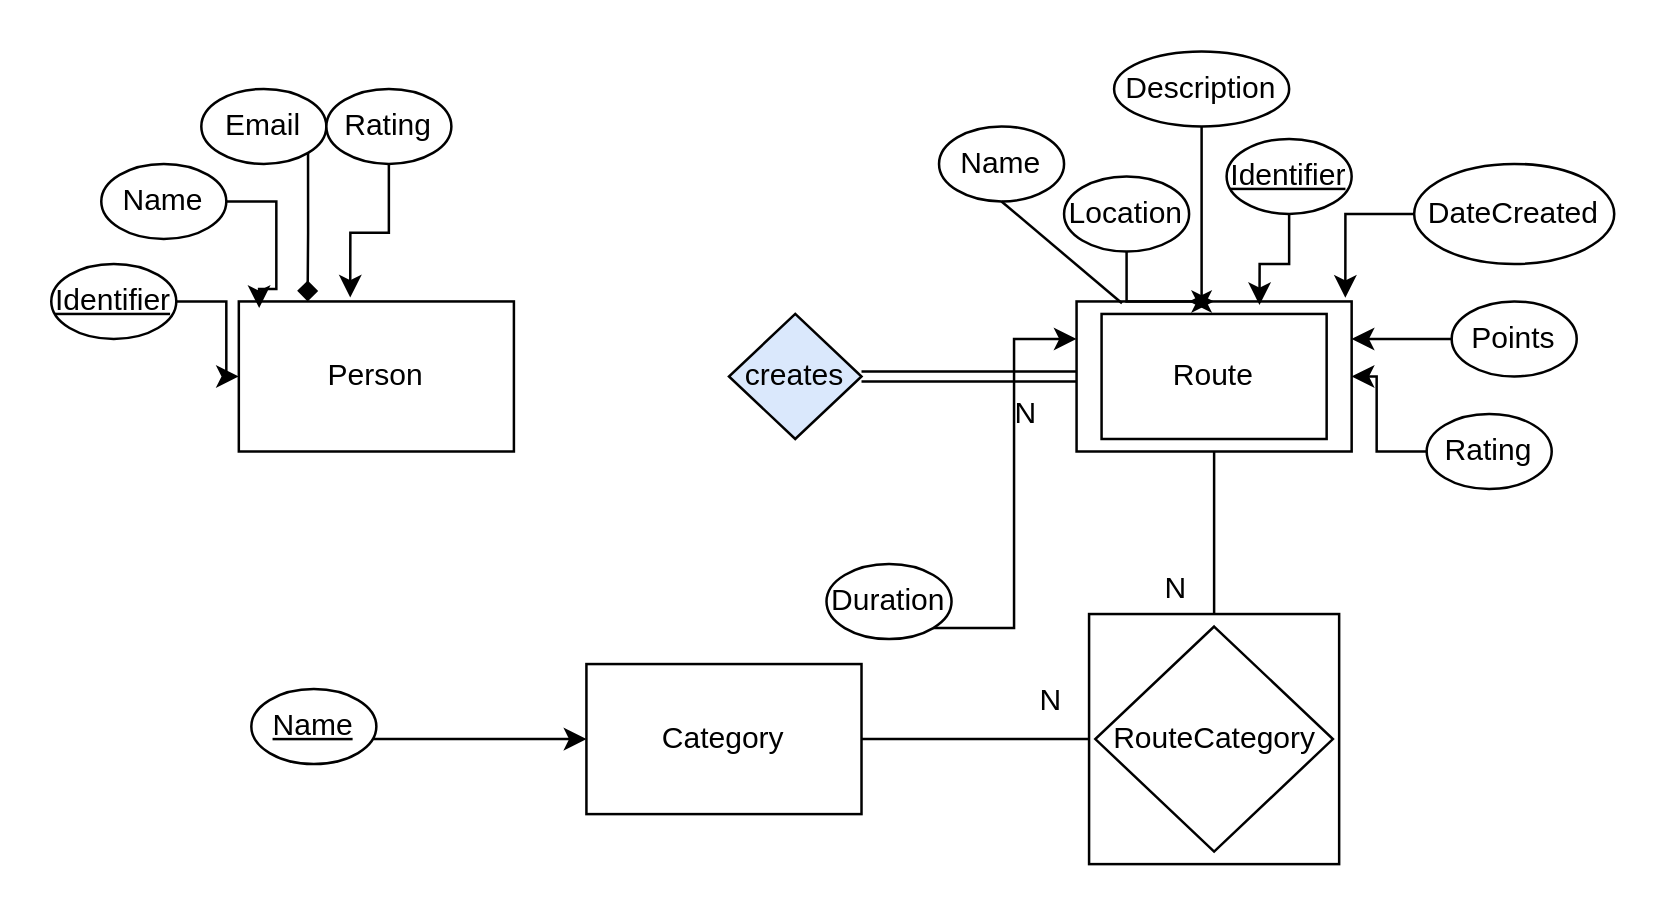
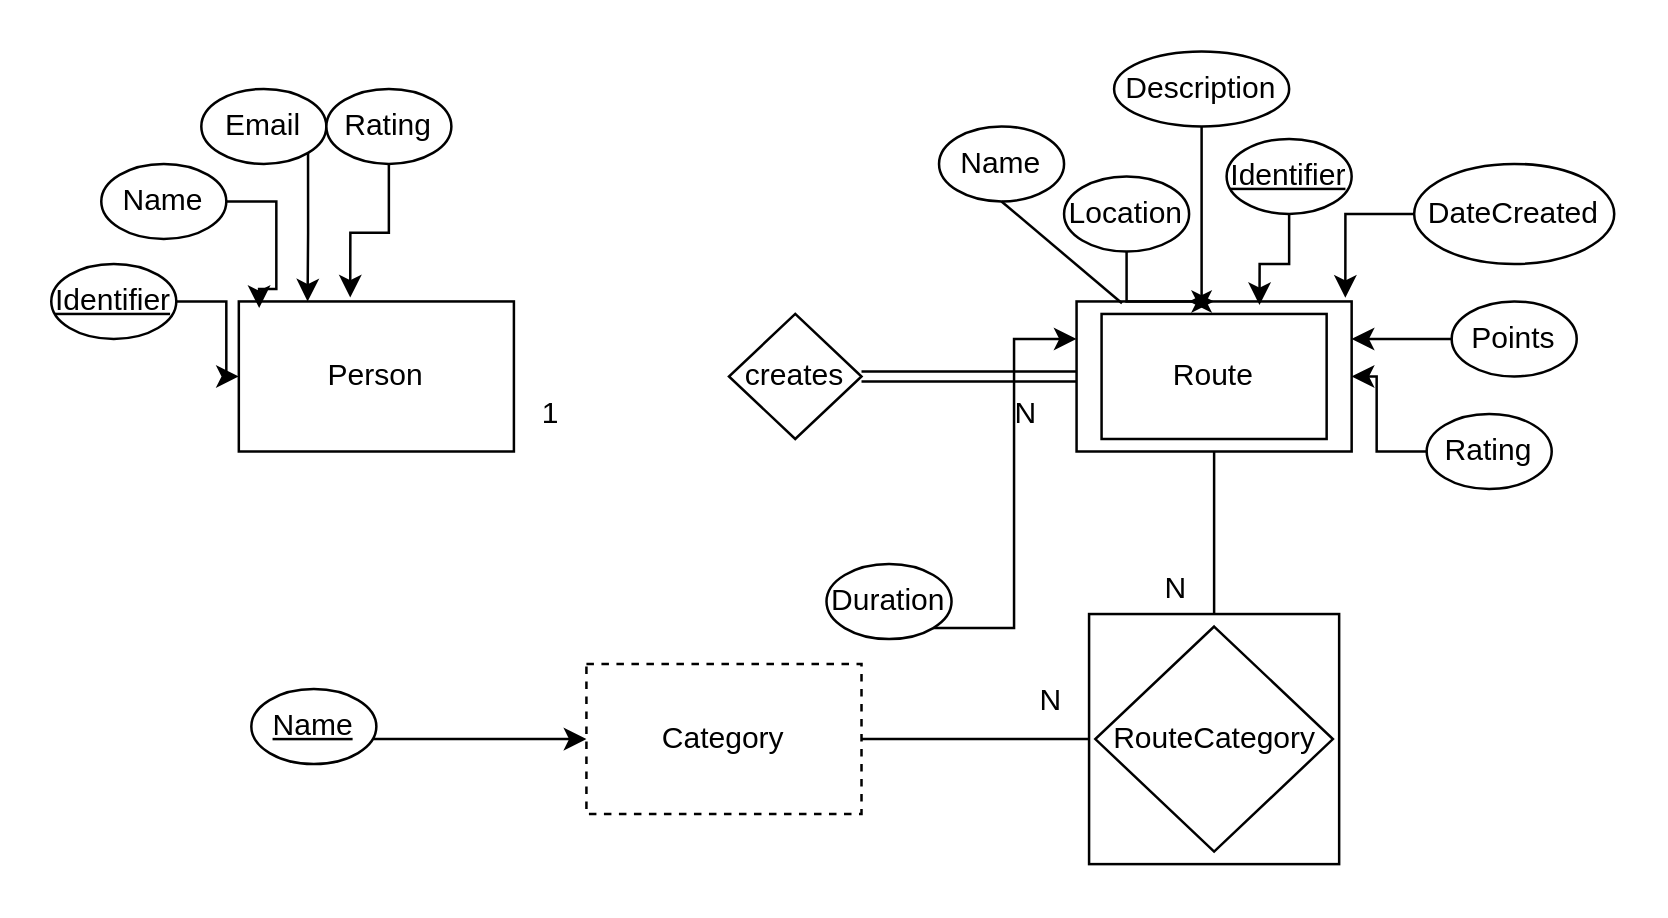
edge "Email" -> "Person": arrowhead diamond -> classic
node "creates": fillcolor #dae8fc -> #ffffff
node "1": added
node "Category": style solid -> dashed
